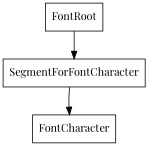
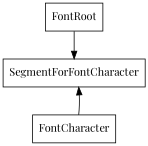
edge "SegmentForFontCharacter" -> "FontCharacter": reversed
